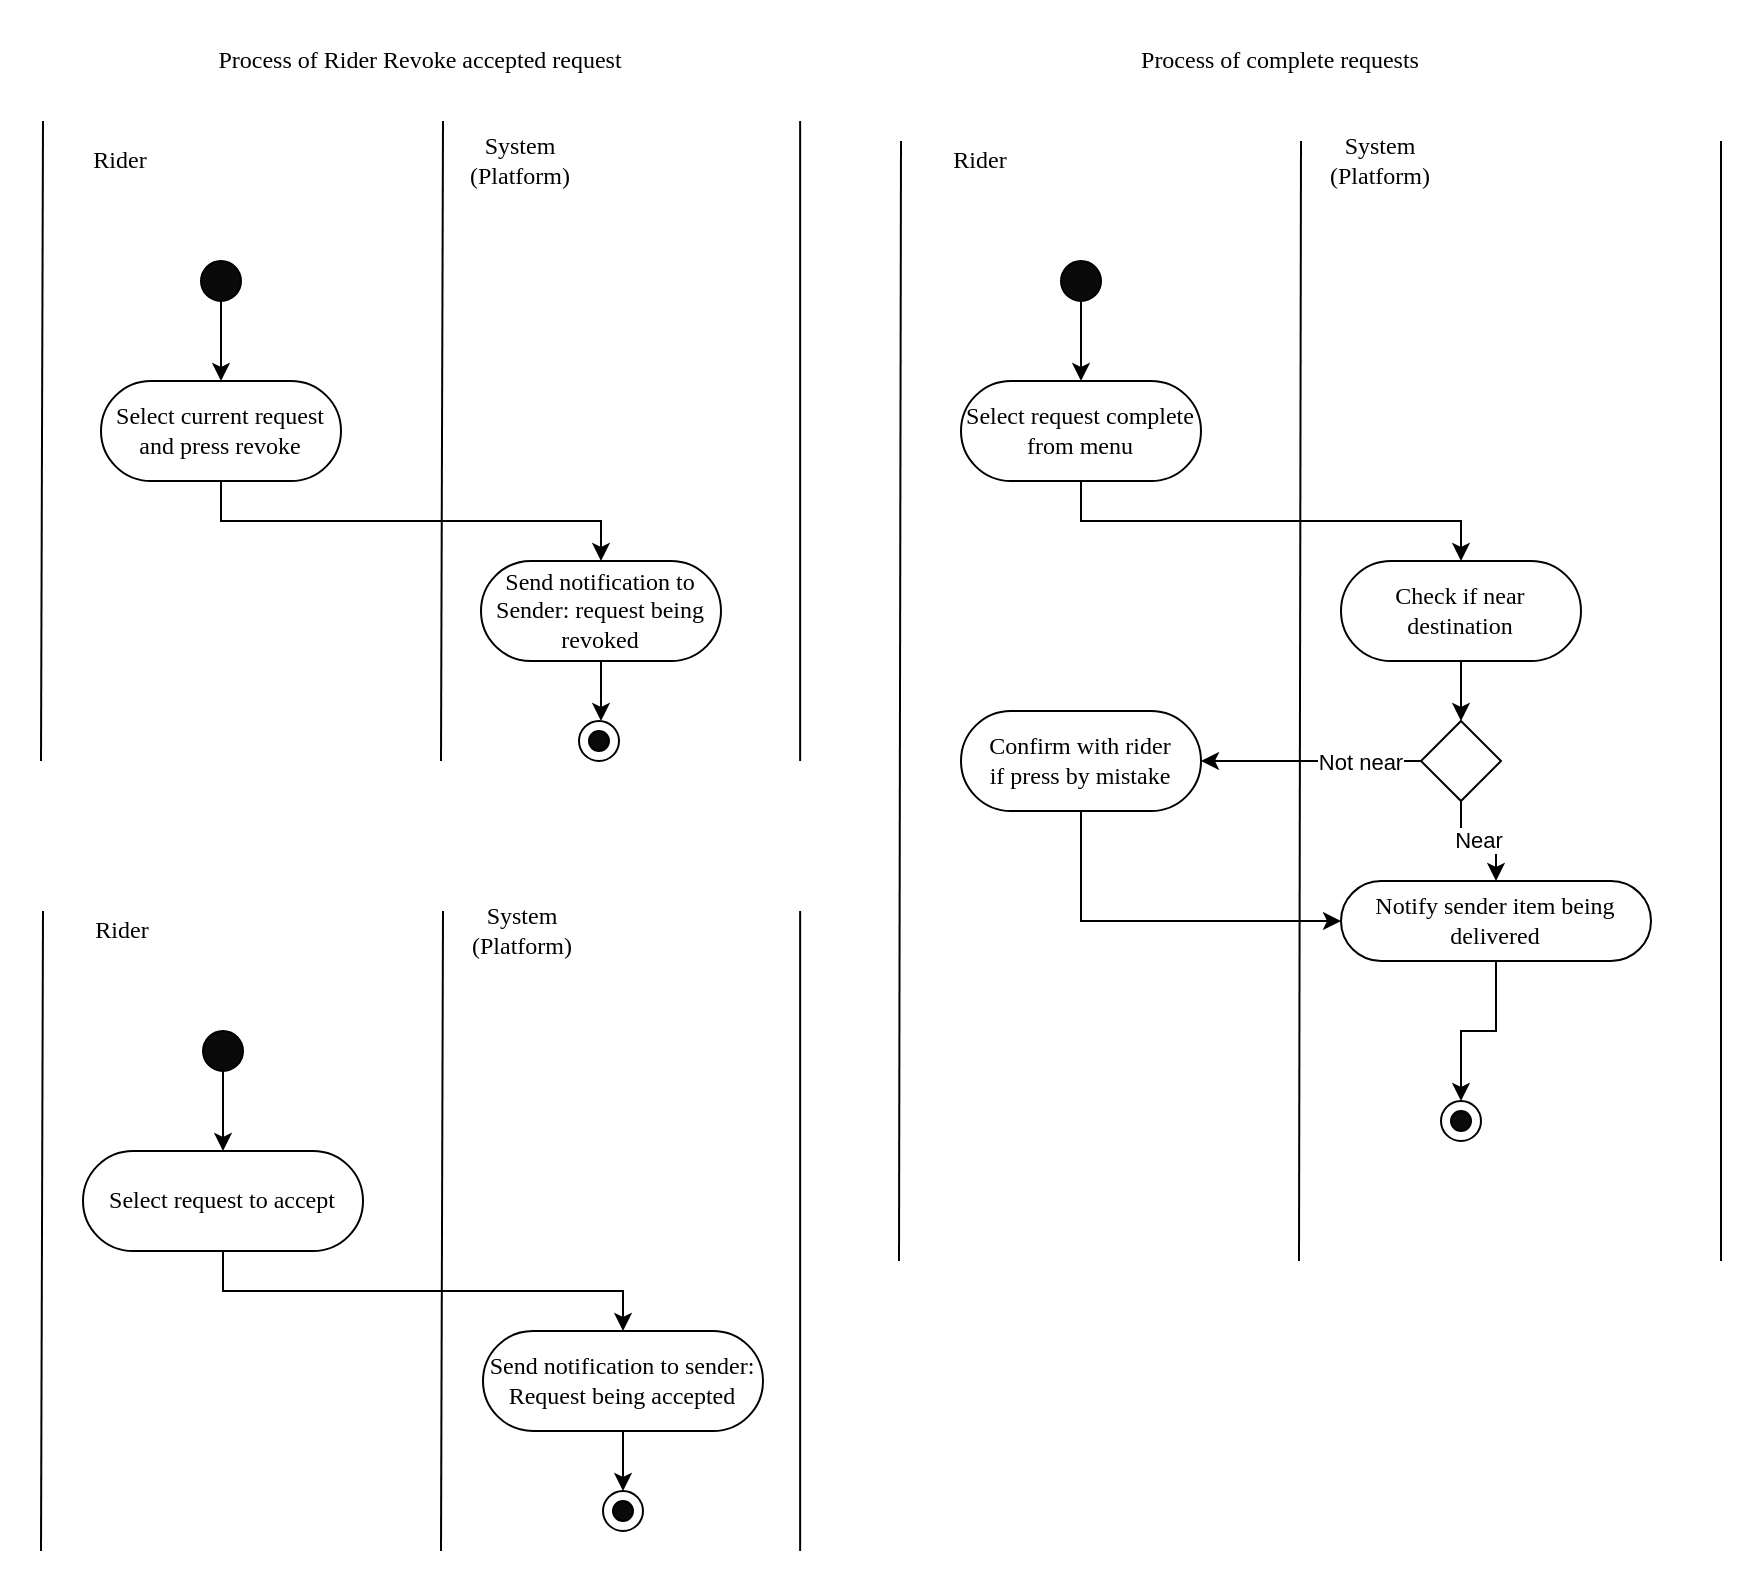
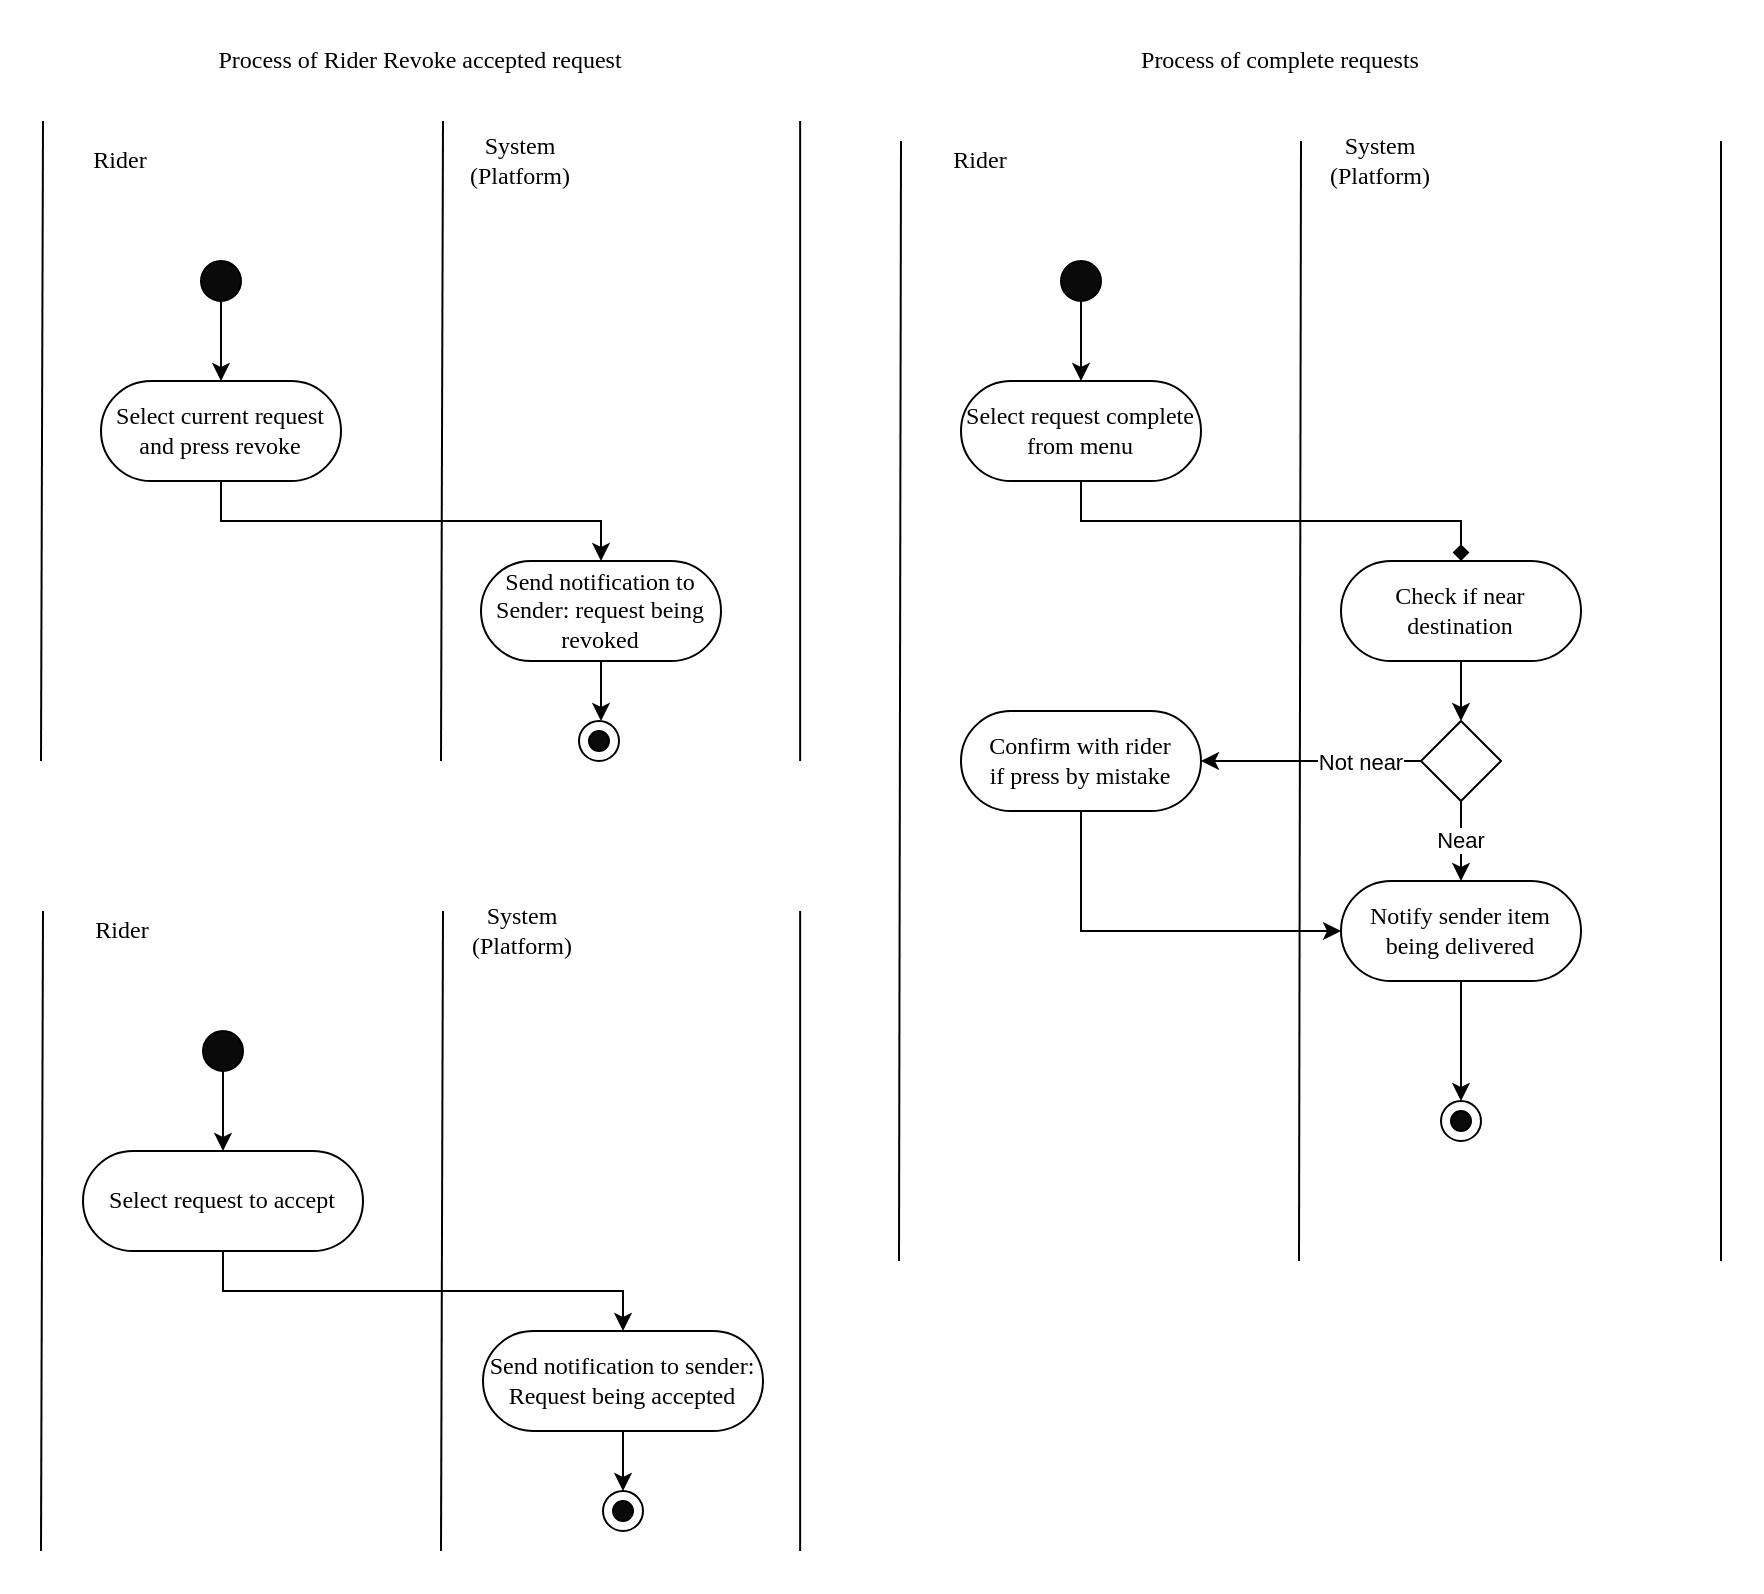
edge "Select request complete from menu" -> "Check if near destination": arrowhead classic -> diamond
node "Notify sender item being delivered": size 310x80 -> 240x100
